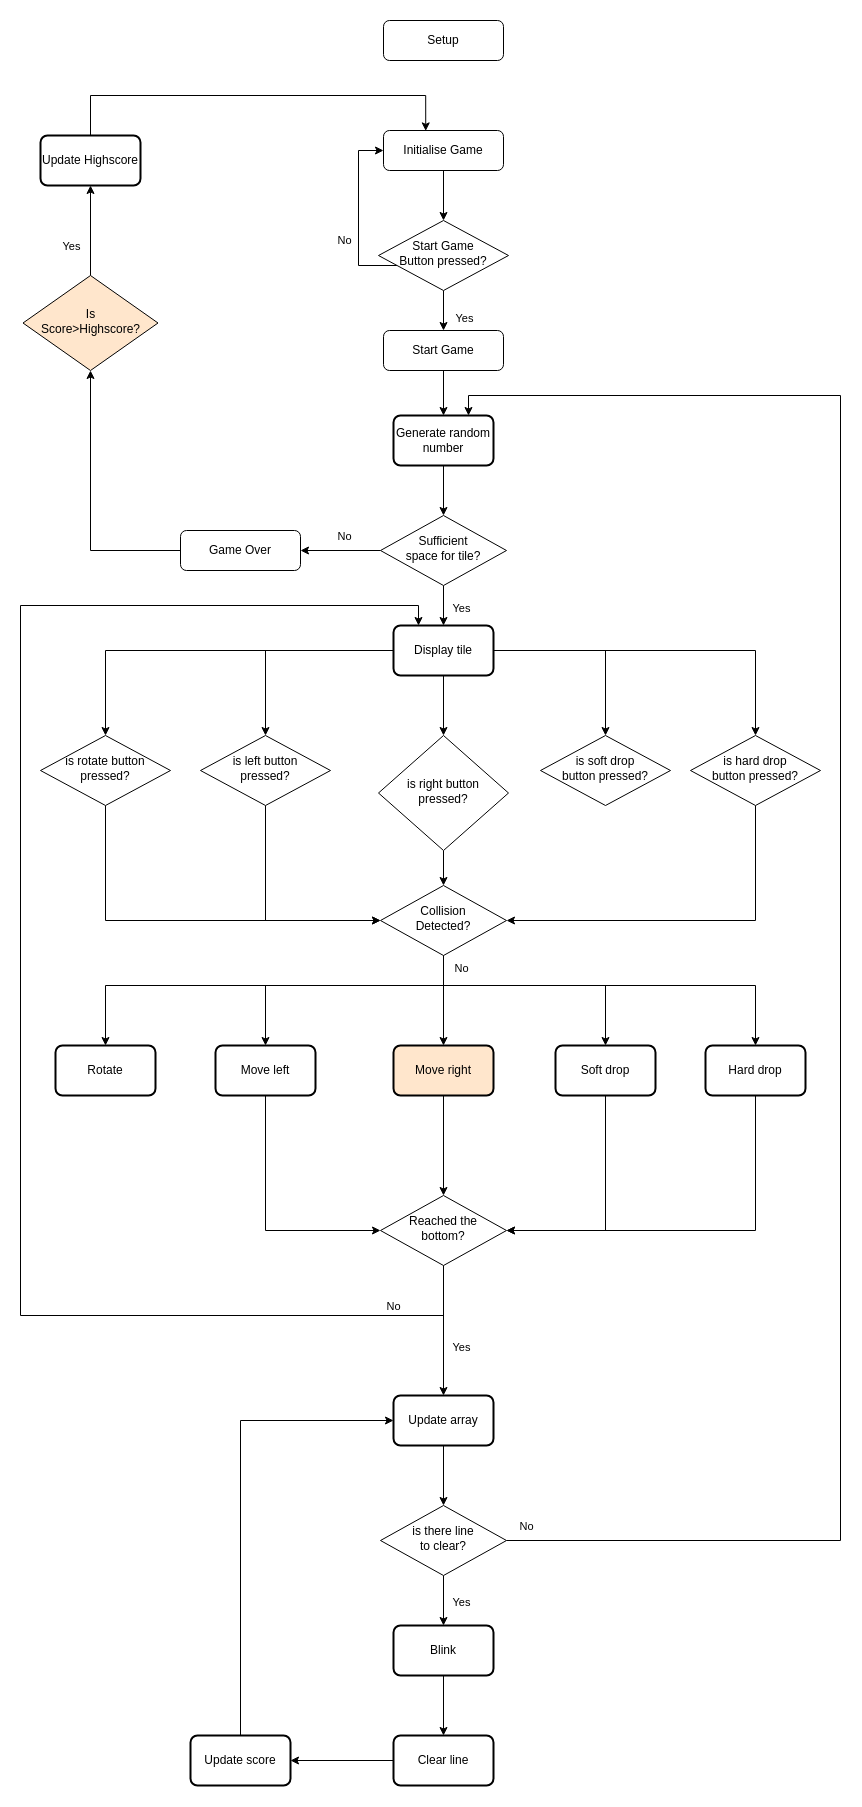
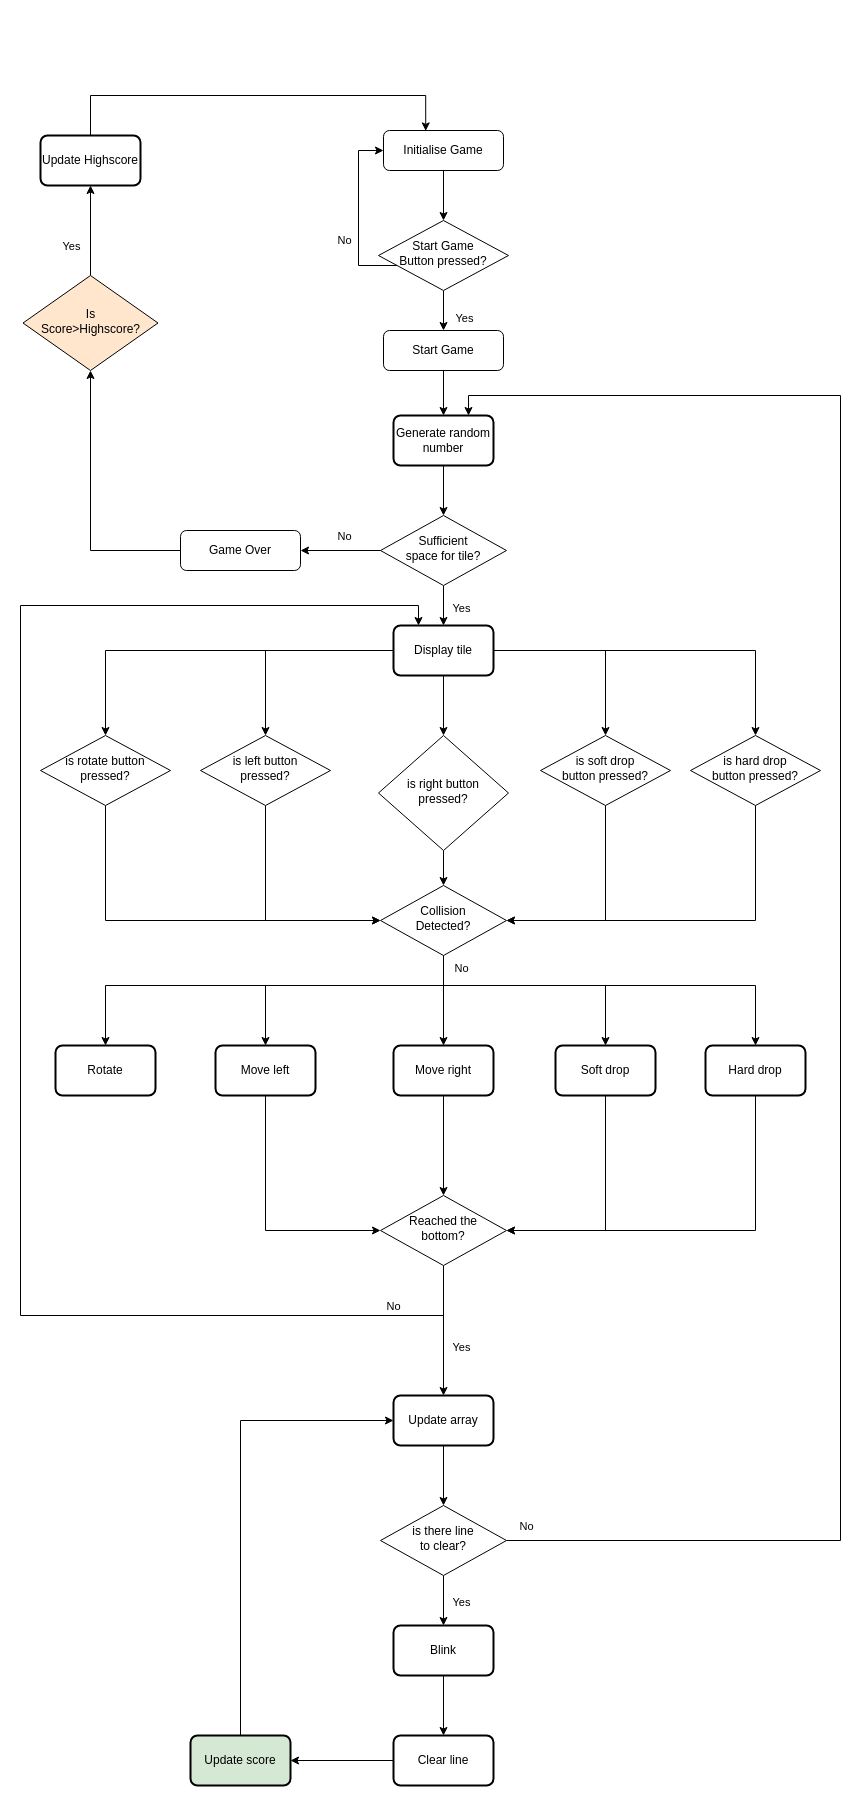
node "Setup": removed
edge "is soft drop button pressed?" -> "Collision Detected?": added
node "Move right": fillcolor #ffe6cc -> #ffffff
node "Update score": fillcolor #ffffff -> #d5e8d4
